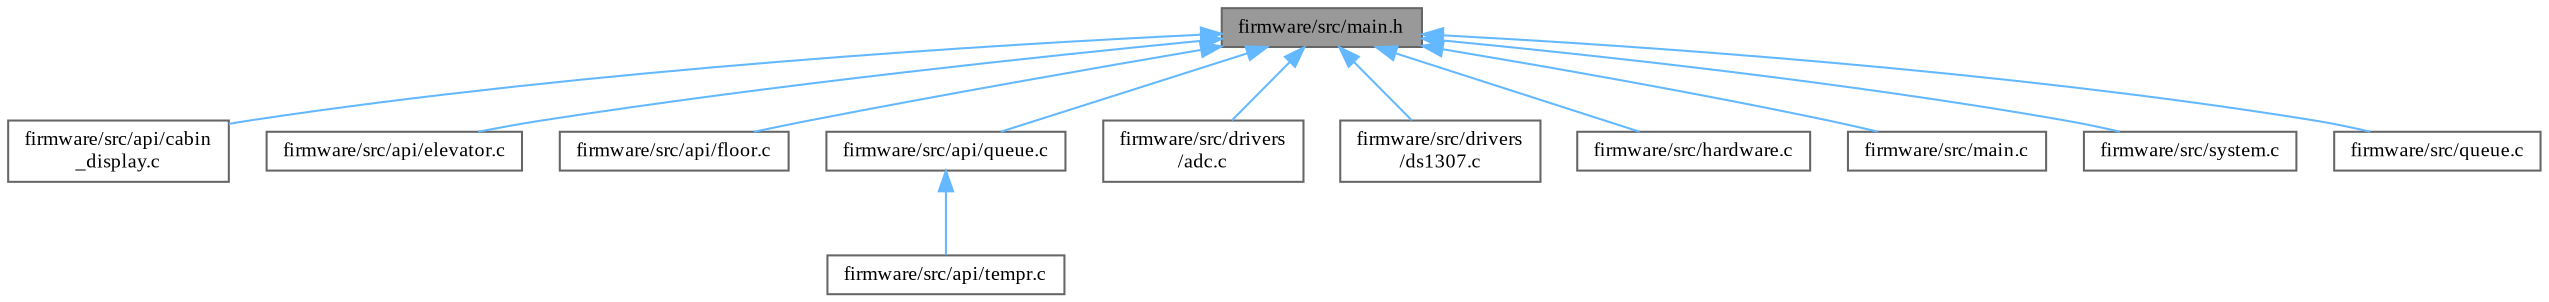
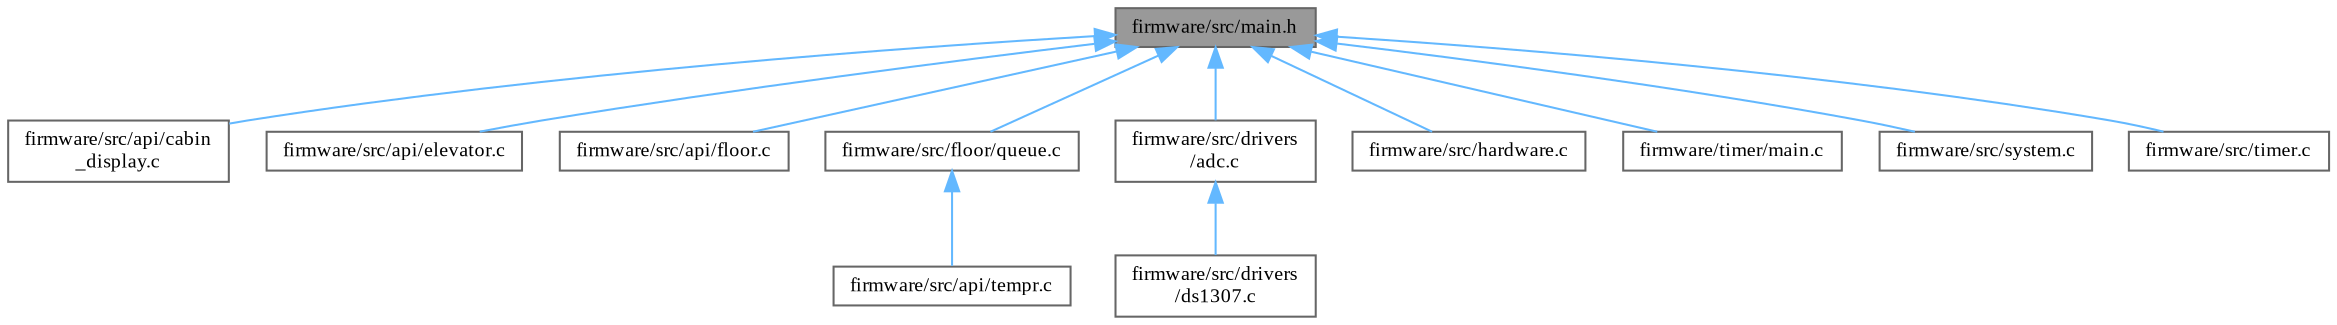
edge "firmware/src/drivers /ds1307.c" -> "firmware/src/main.h": now "firmware/src/drivers /ds1307.c" -> "firmware/src/drivers /adc.c"
node "firmware/src/api/queue.c": label "firmware/src/api/queue.c" -> "firmware/src/floor/queue.c"
node "firmware/src/main.c": label "firmware/src/main.c" -> "firmware/timer/main.c"
node "firmware/src/queue.c": label "firmware/src/queue.c" -> "firmware/src/timer.c"
